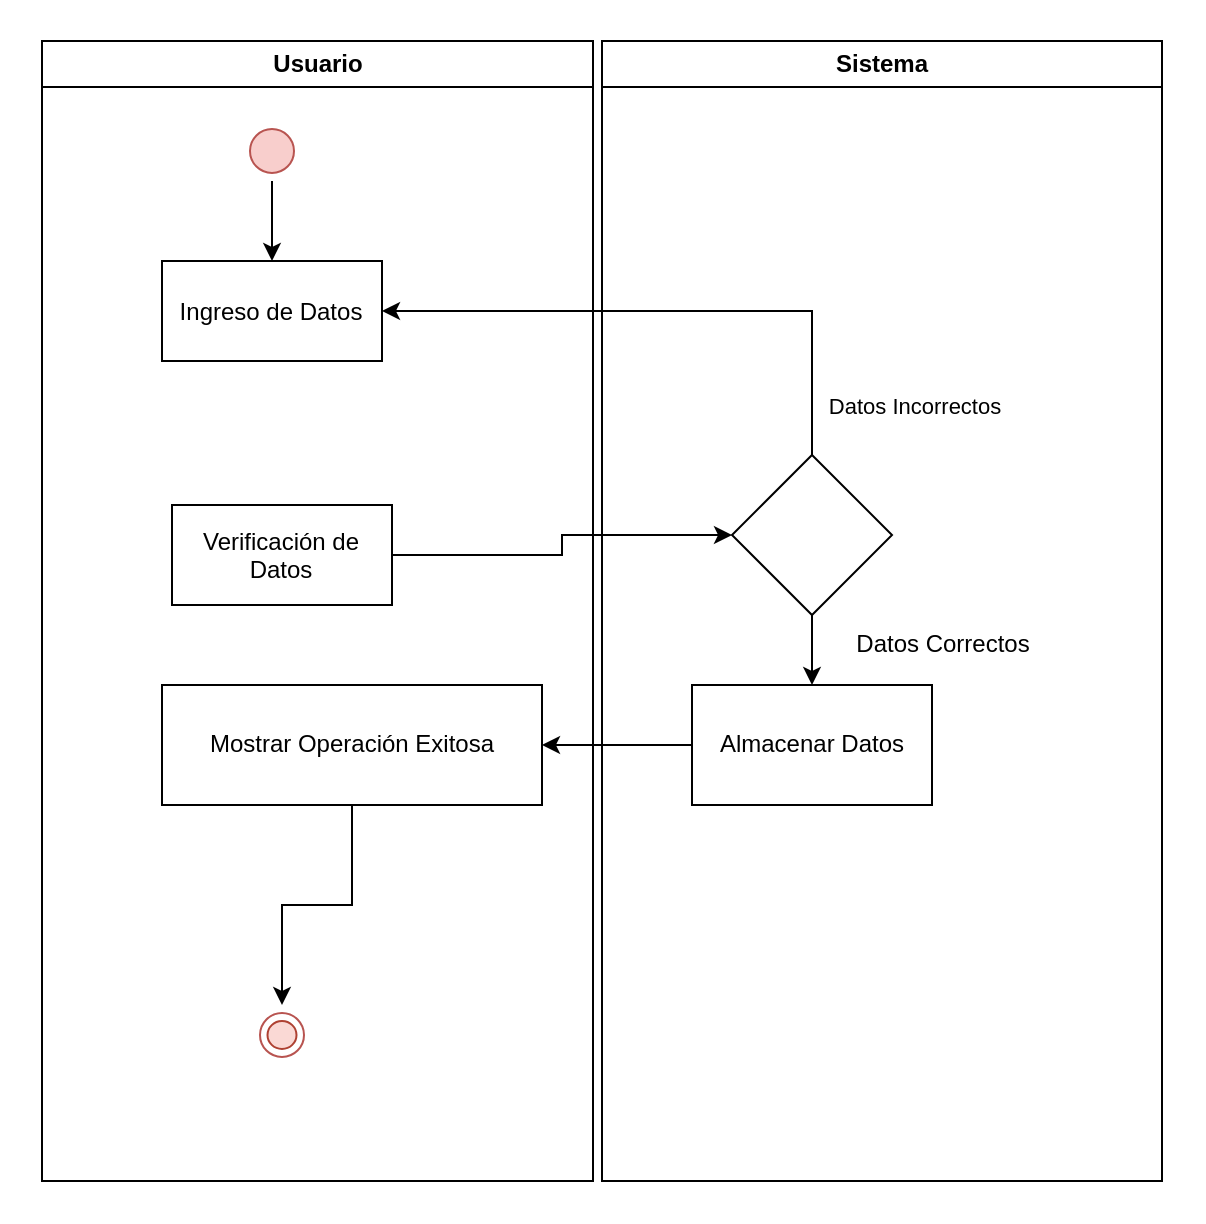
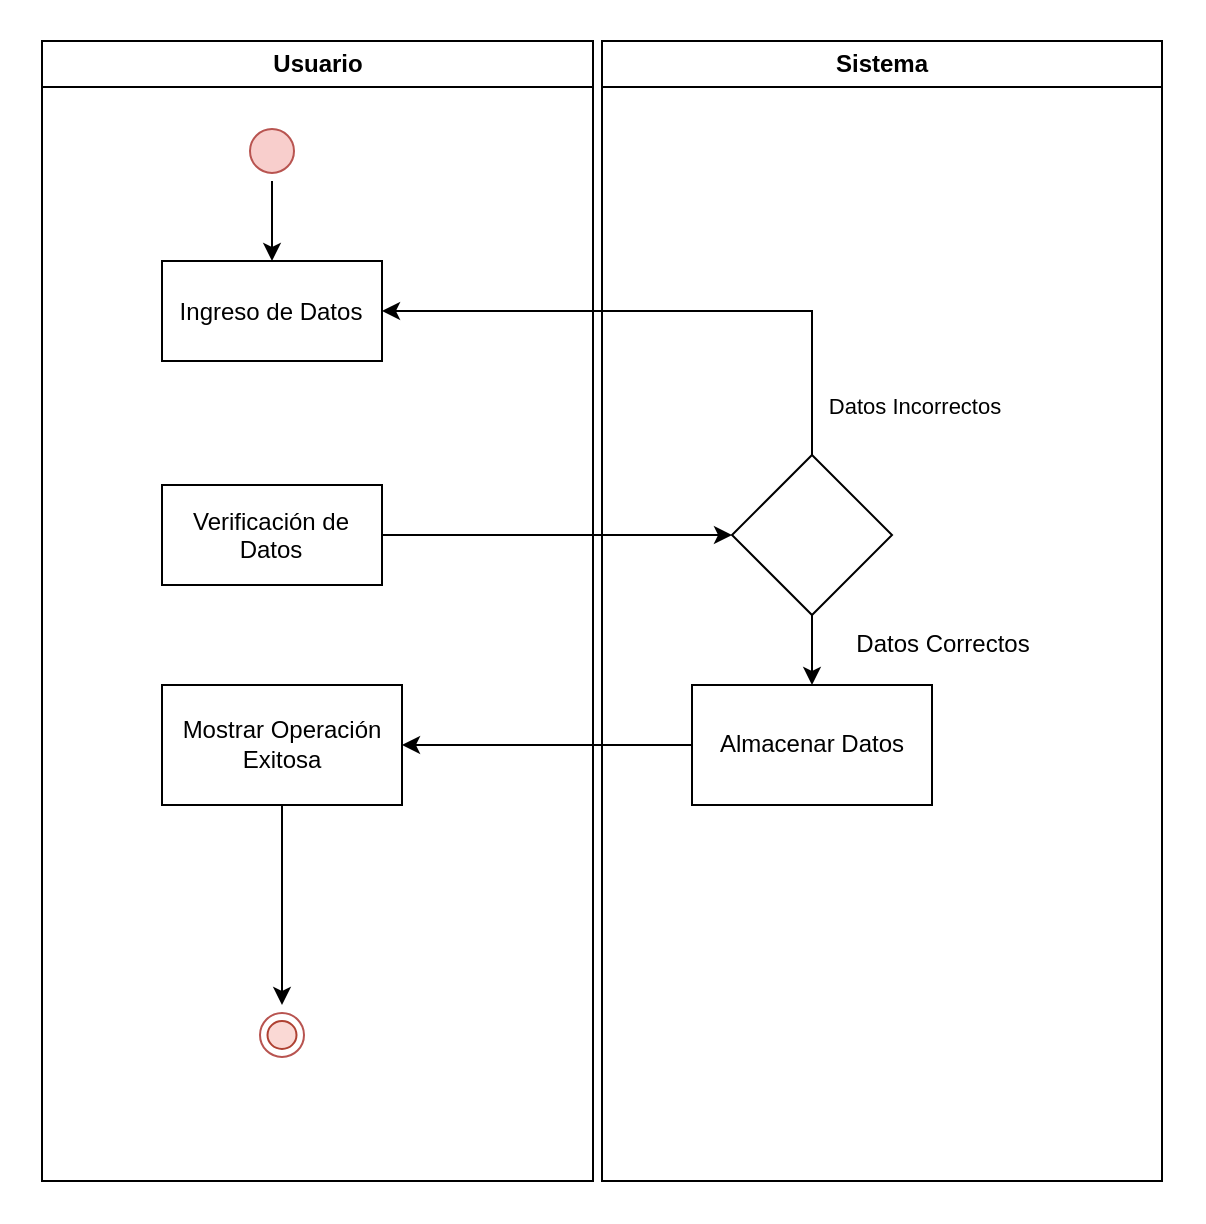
node "Verificación de Datos": moved (282, 555) -> (272, 535)
node "Mostrar Operación Exitosa": size 380x120 -> 240x120
